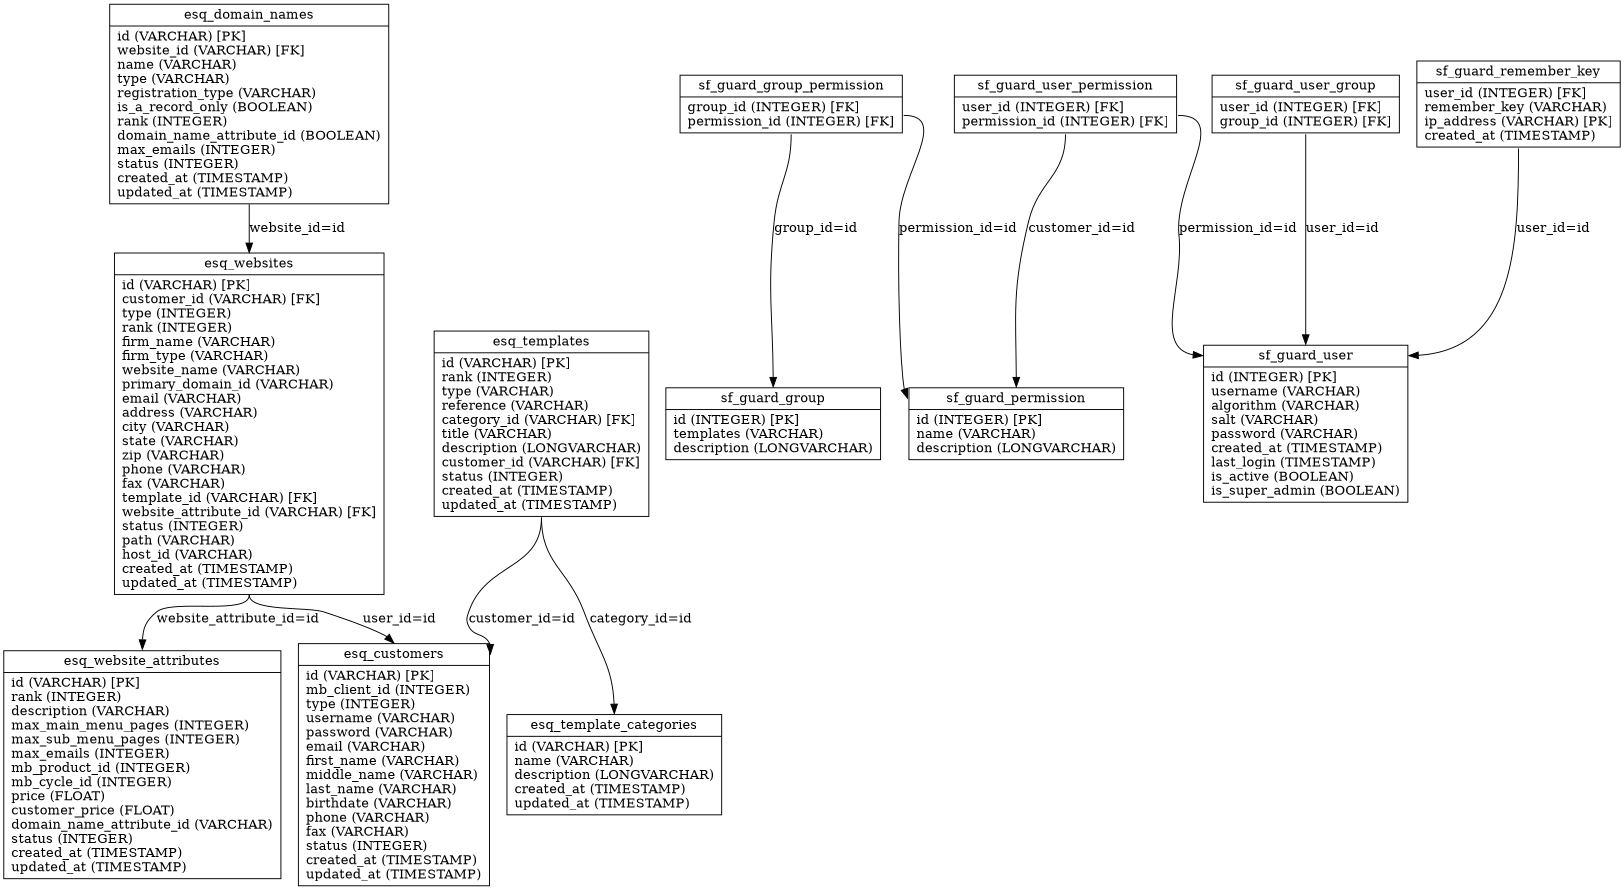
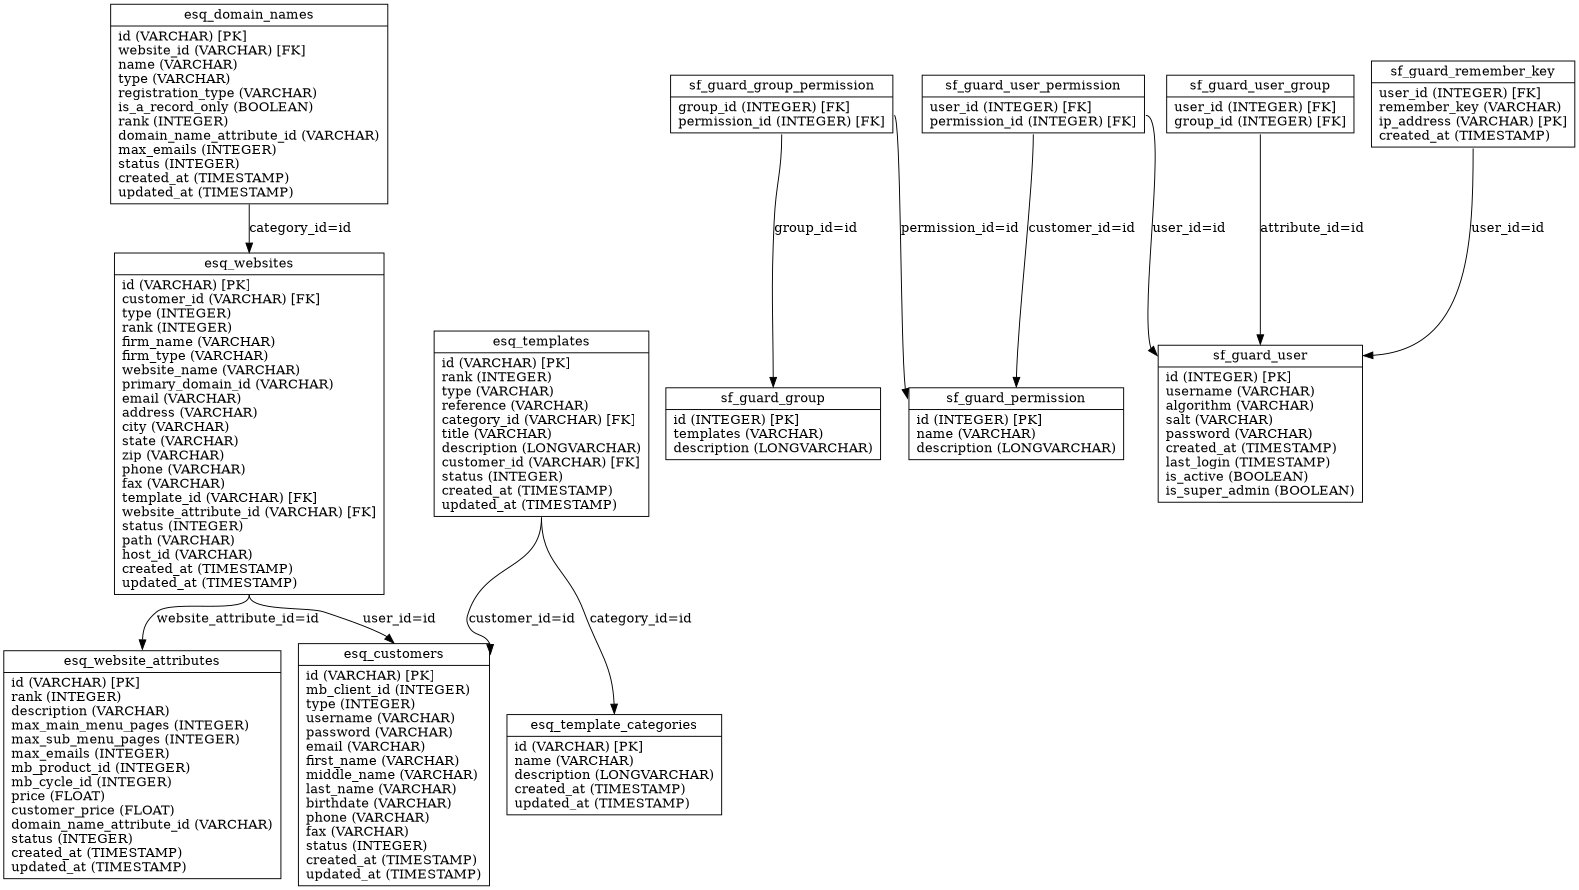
node "esq_domain_names": text "domain_name_attribute_id (BOOLEAN)" -> "domain_name_attribute_id (VARCHAR)"
edge "esq_domain_names" -> "esq_websites": label "website_id=id " -> "category_id=id "
edge "sf_guard_user_permission" -> "sf_guard_user": label "permission_id=id " -> "user_id=id "
edge "sf_guard_user_group" -> "sf_guard_user": label "user_id=id " -> "attribute_id=id "
